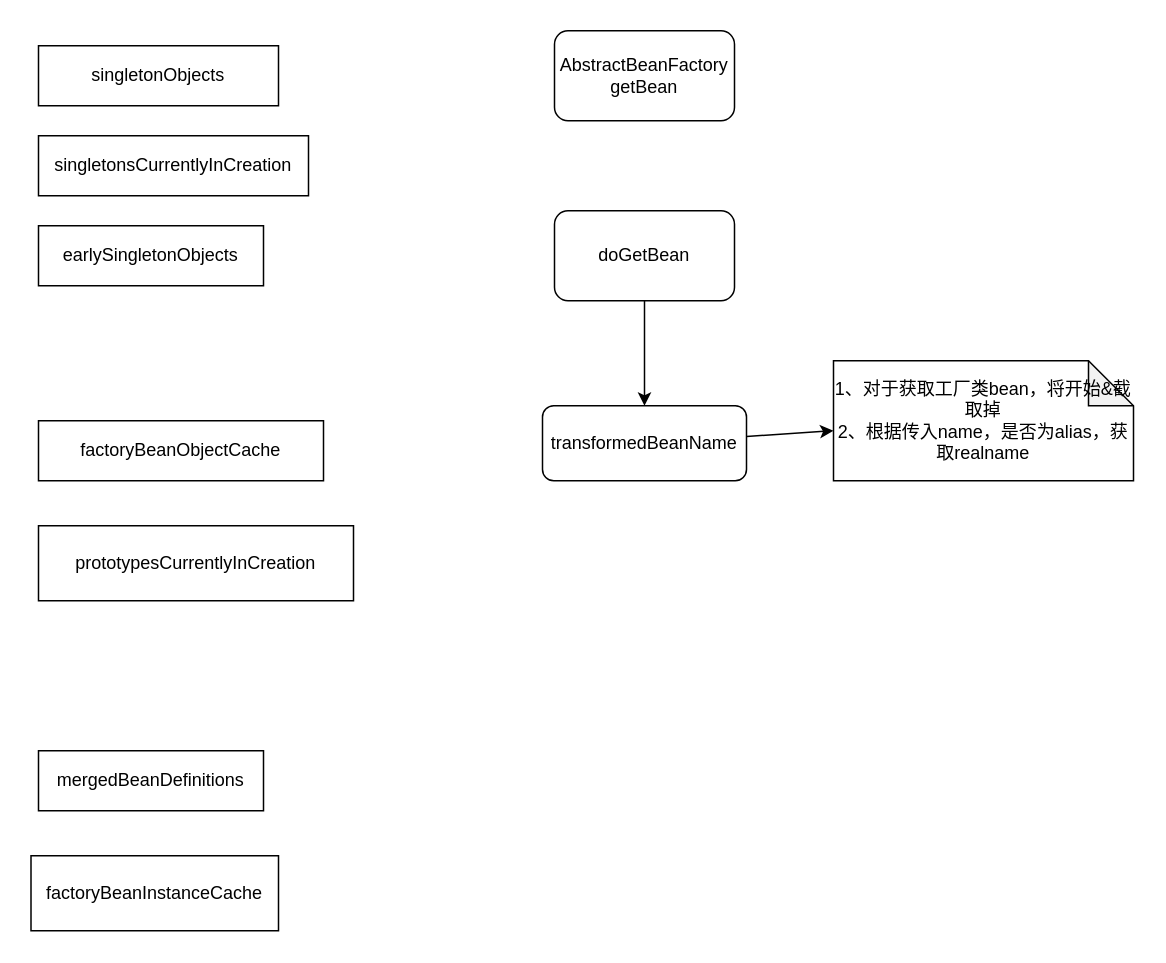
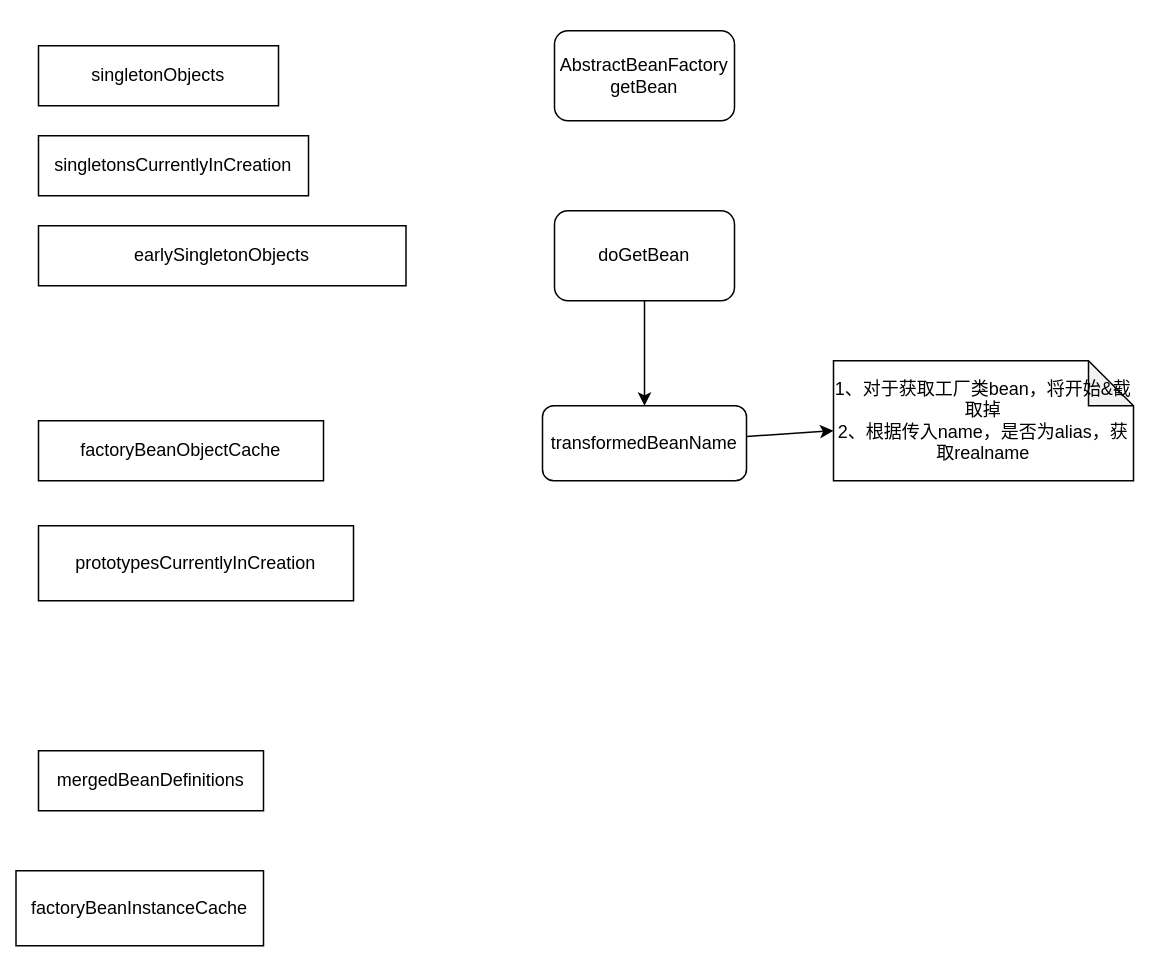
node "earlySingletonObjects": size 225x60 -> 368x60
node "factoryBeanInstanceCache": moved (155, 893) -> (140, 908)
